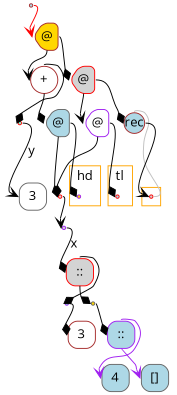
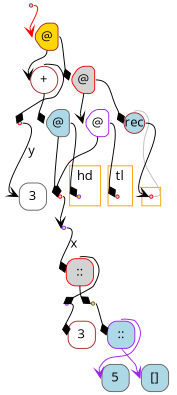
node "4": label "4" -> "5"
